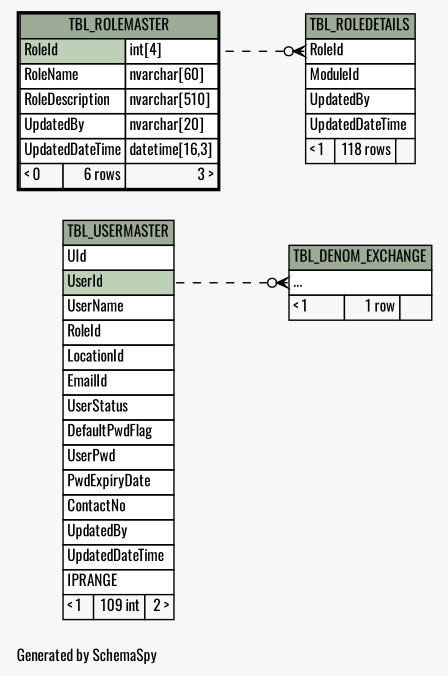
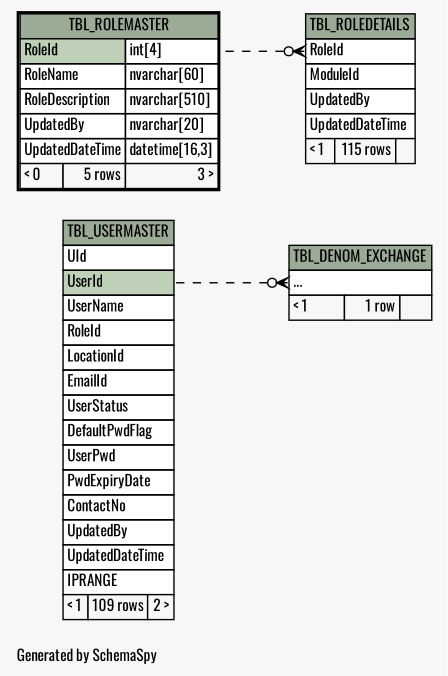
node "TBL_ROLEDETAILS": text "118 rows" -> "115 rows"
node "TBL_ROLEMASTER": text "6 rows" -> "5 rows"
node "TBL_USERMASTER": text "109 int" -> "109 rows"
